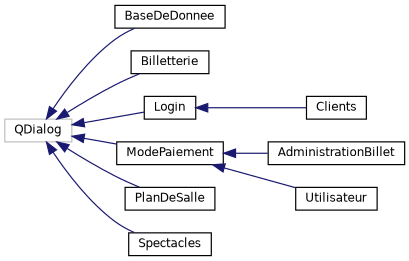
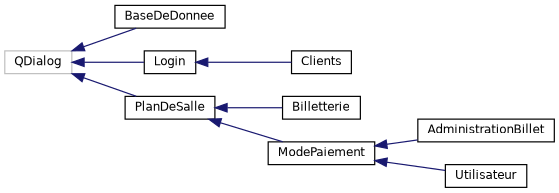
edge "Billetterie" -> "QDialog": now "Billetterie" -> "PlanDeSalle"
edge "ModePaiement" -> "QDialog": now "ModePaiement" -> "PlanDeSalle"
node "Spectacles": removed
